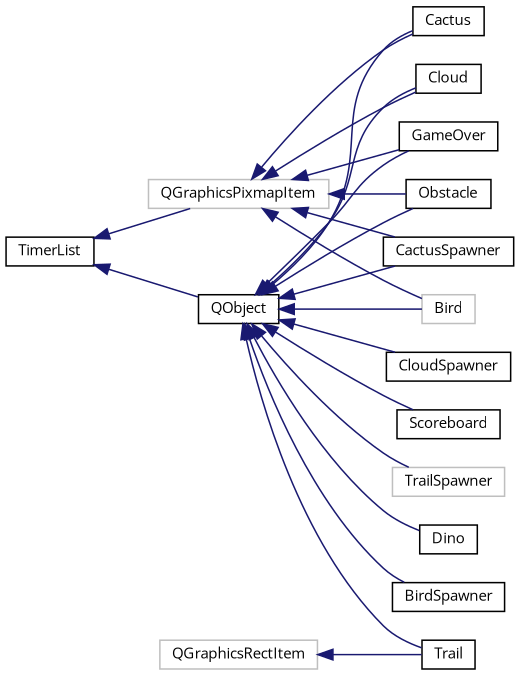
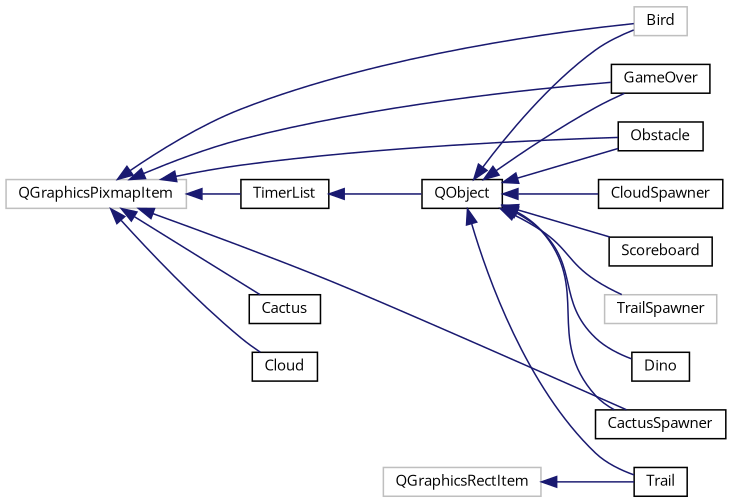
edge "Cactus" -> "QObject": removed
edge "Cloud" -> "QObject": removed
edge "QGraphicsPixmapItem" -> "TimerList": reversed
node "BirdSpawner": removed
